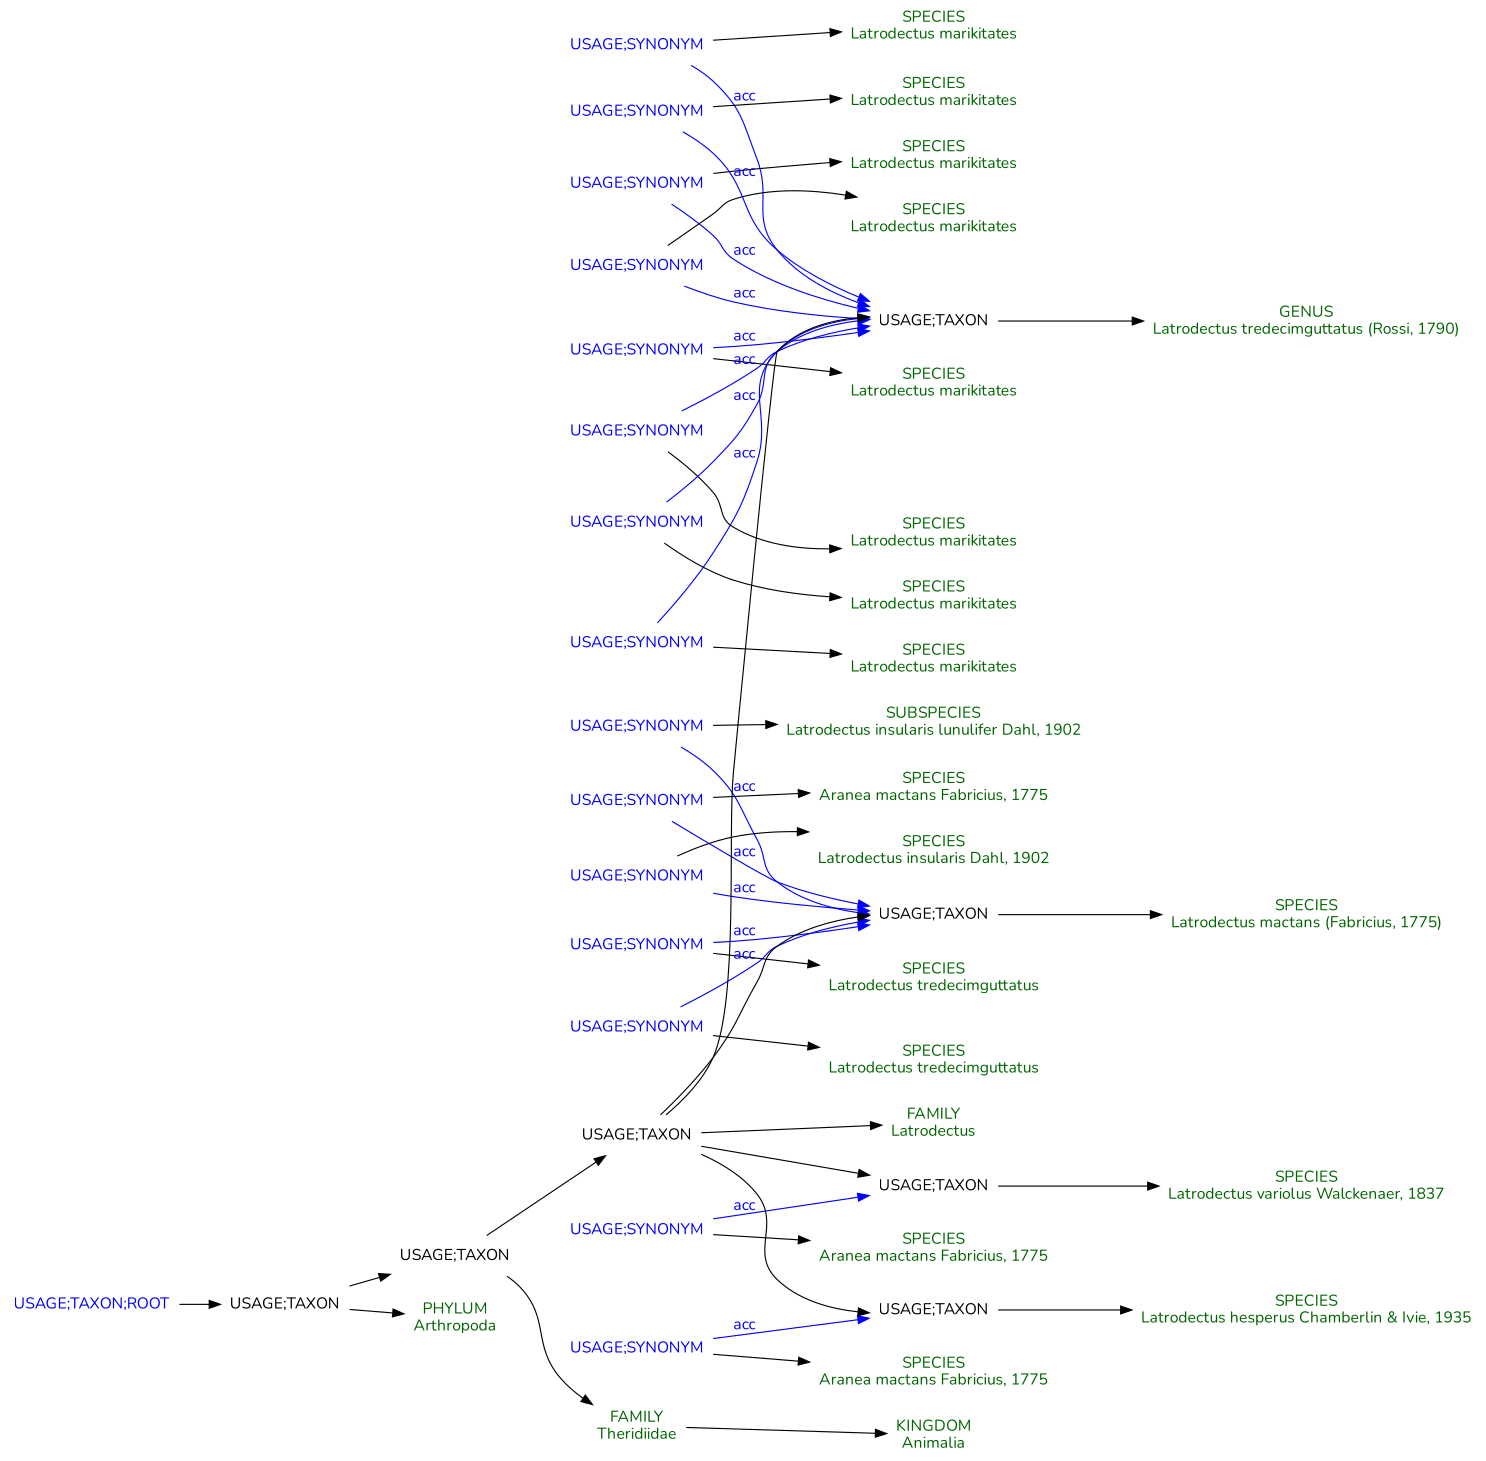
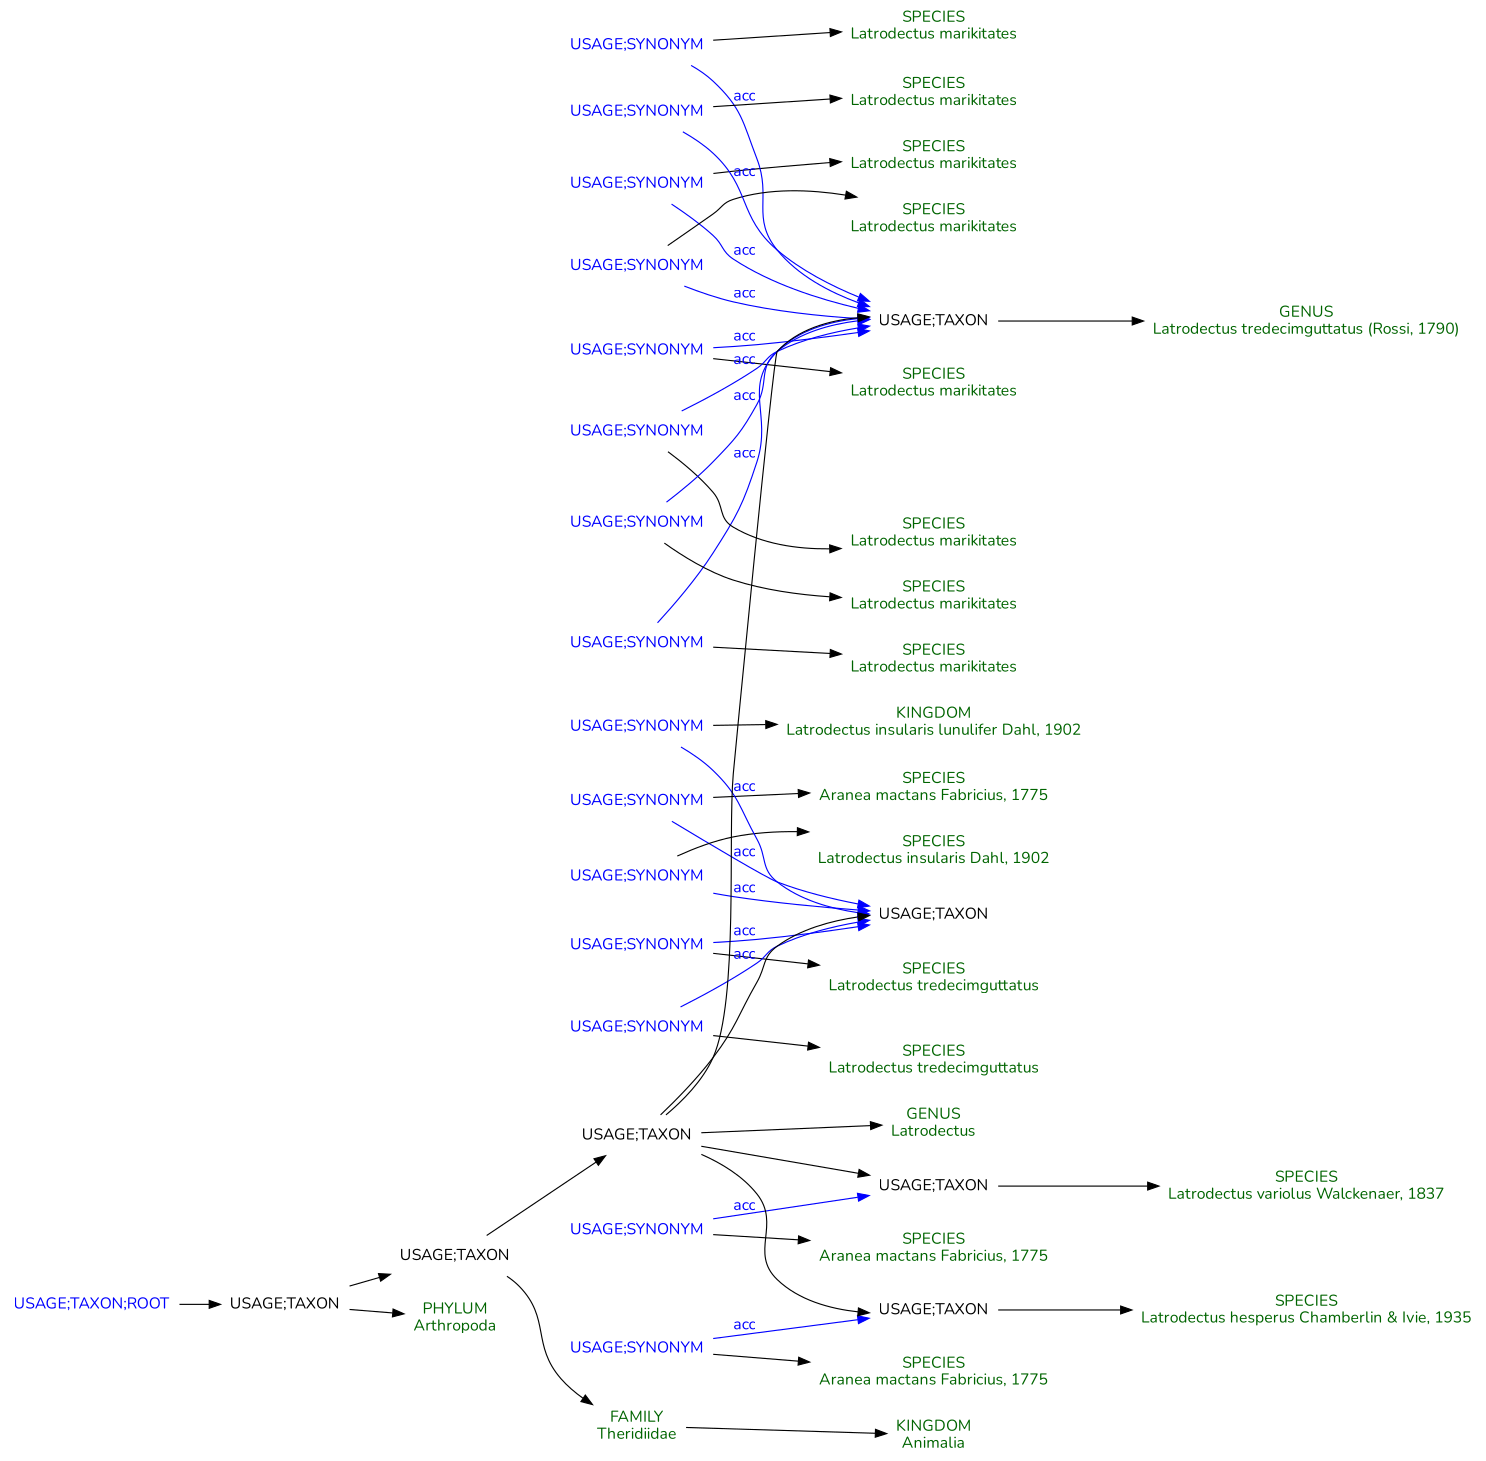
node "SUBSPECIES Latrodectus insularis lunulifer Dahl, 1902": label "SUBSPECIES Latrodectus insularis lunulifer Dahl, 1902" -> "KINGDOM Latrodectus insularis lunulifer Dahl, 1902"
node "SPECIES Latrodectus mactans (Fabricius, 1775)": removed
node "FAMILY Latrodectus": label "FAMILY Latrodectus" -> "GENUS Latrodectus"
